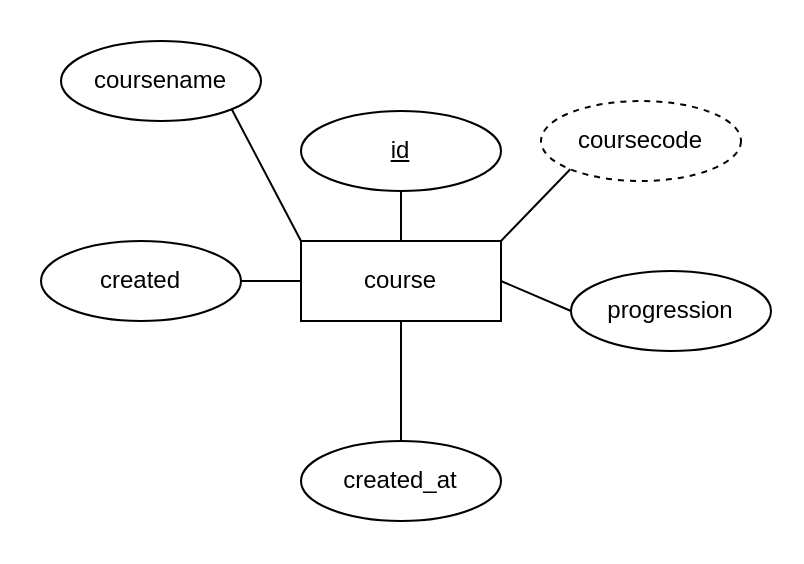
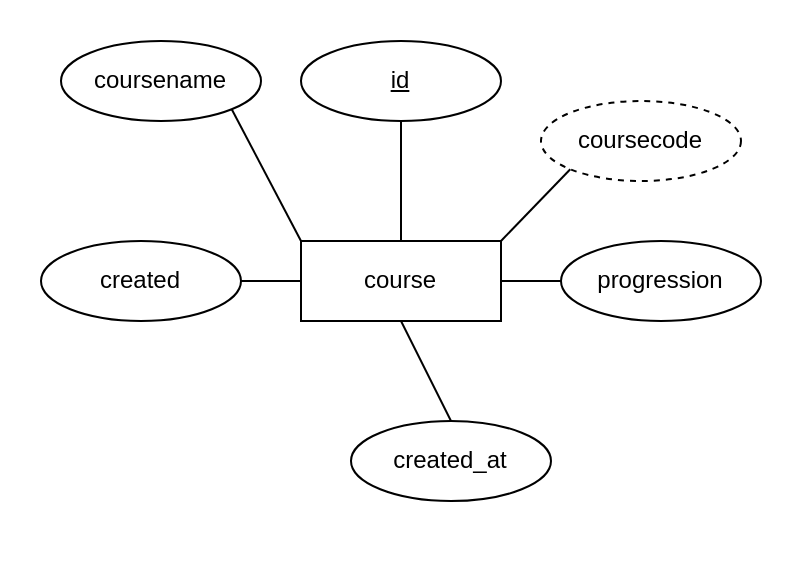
node "id": moved (401, 151) -> (401, 81)
node "progression": moved (671, 311) -> (661, 281)
node "created_at": moved (401, 481) -> (451, 461)
